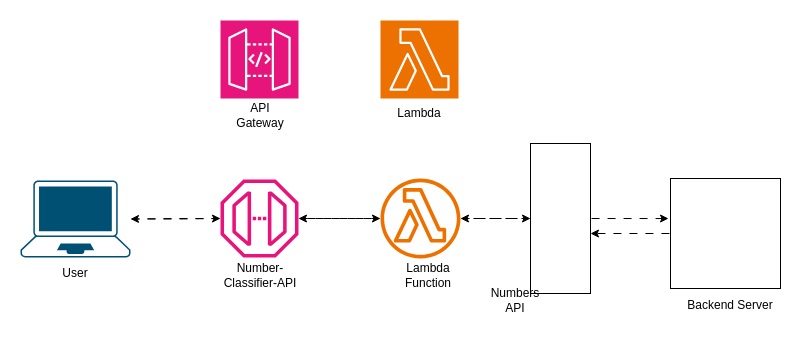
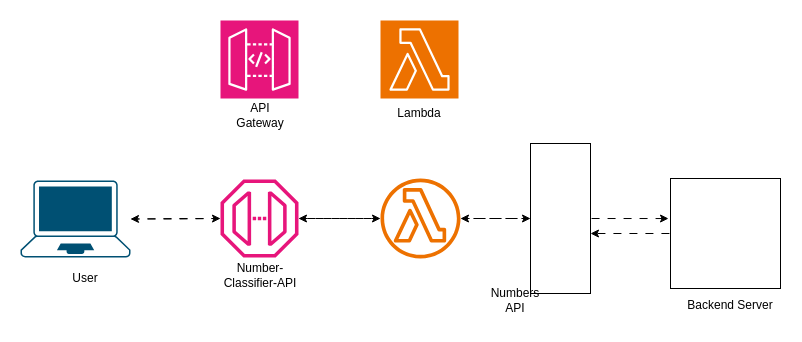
node "User": moved (76, 274) -> (86, 279)
node "Lambda Function": removed
